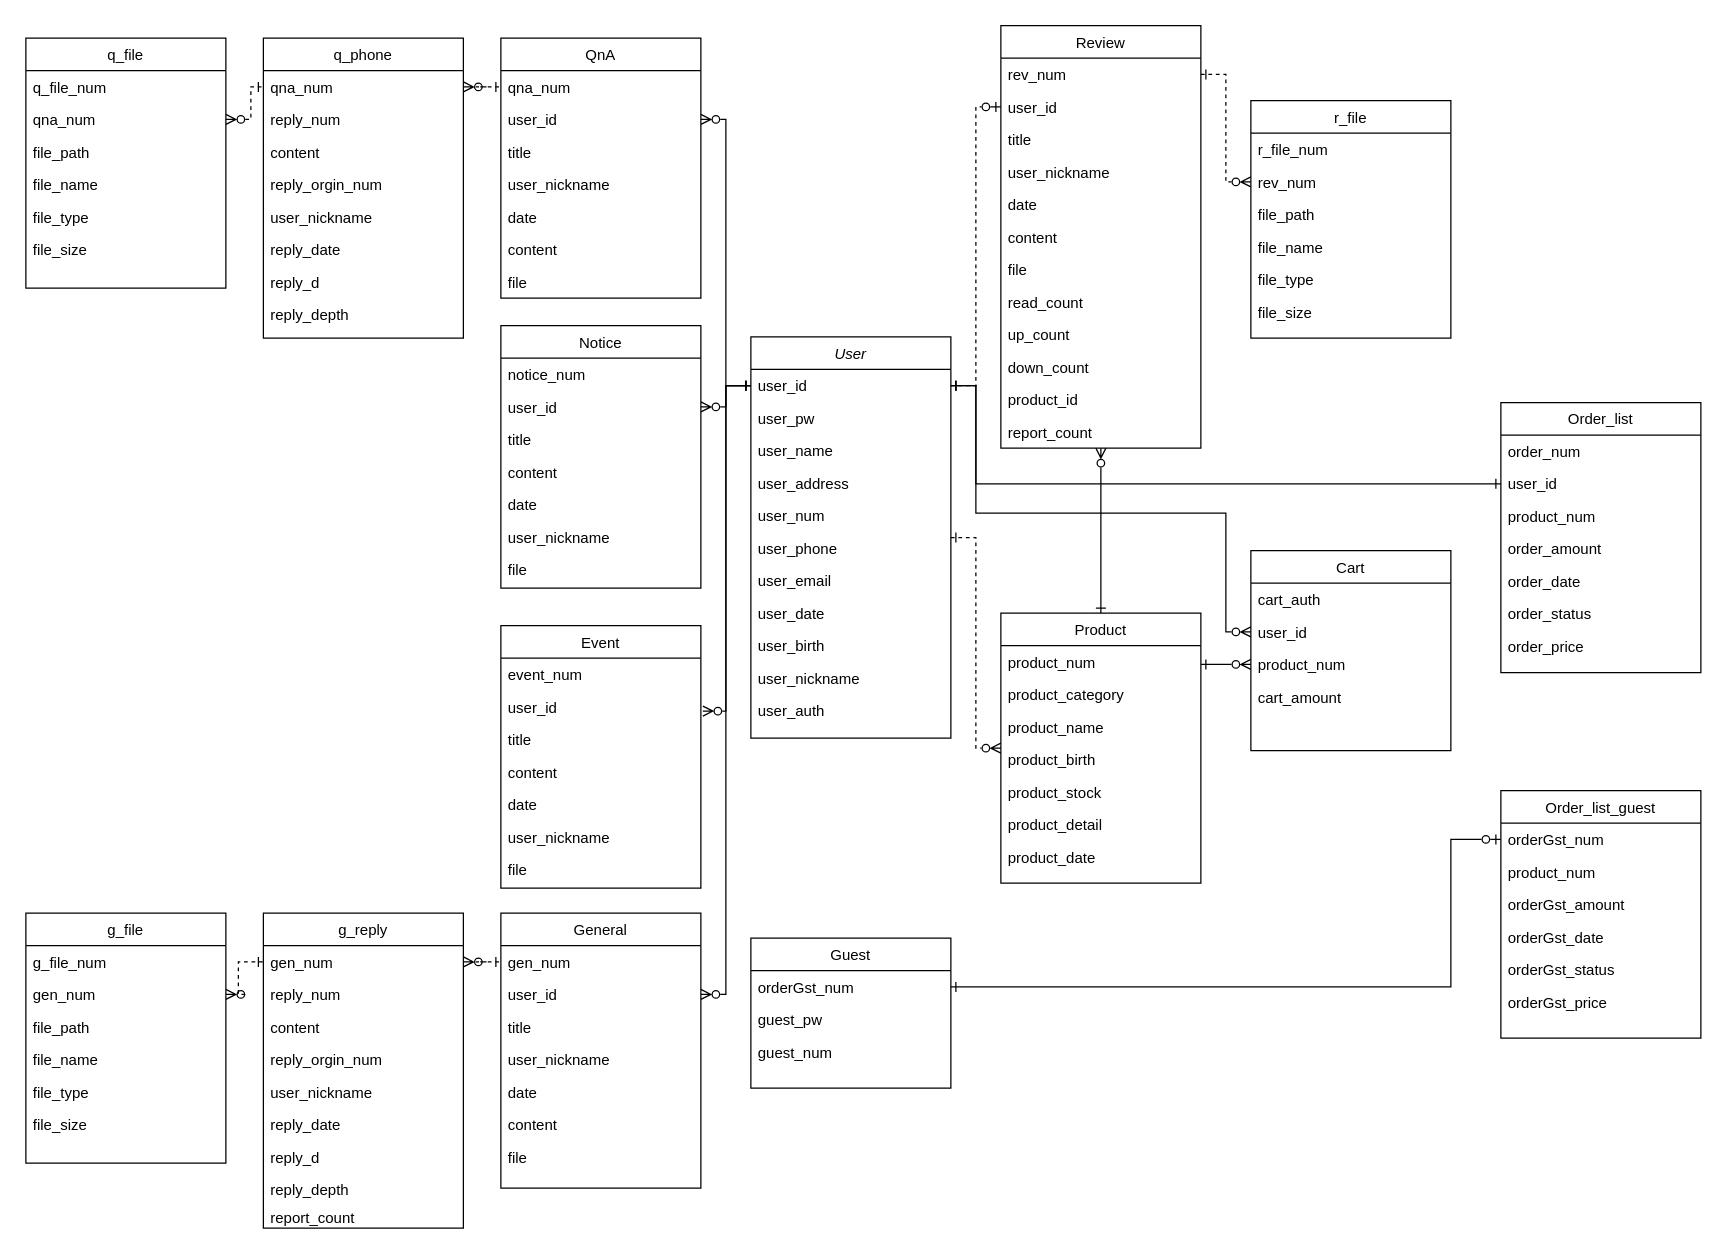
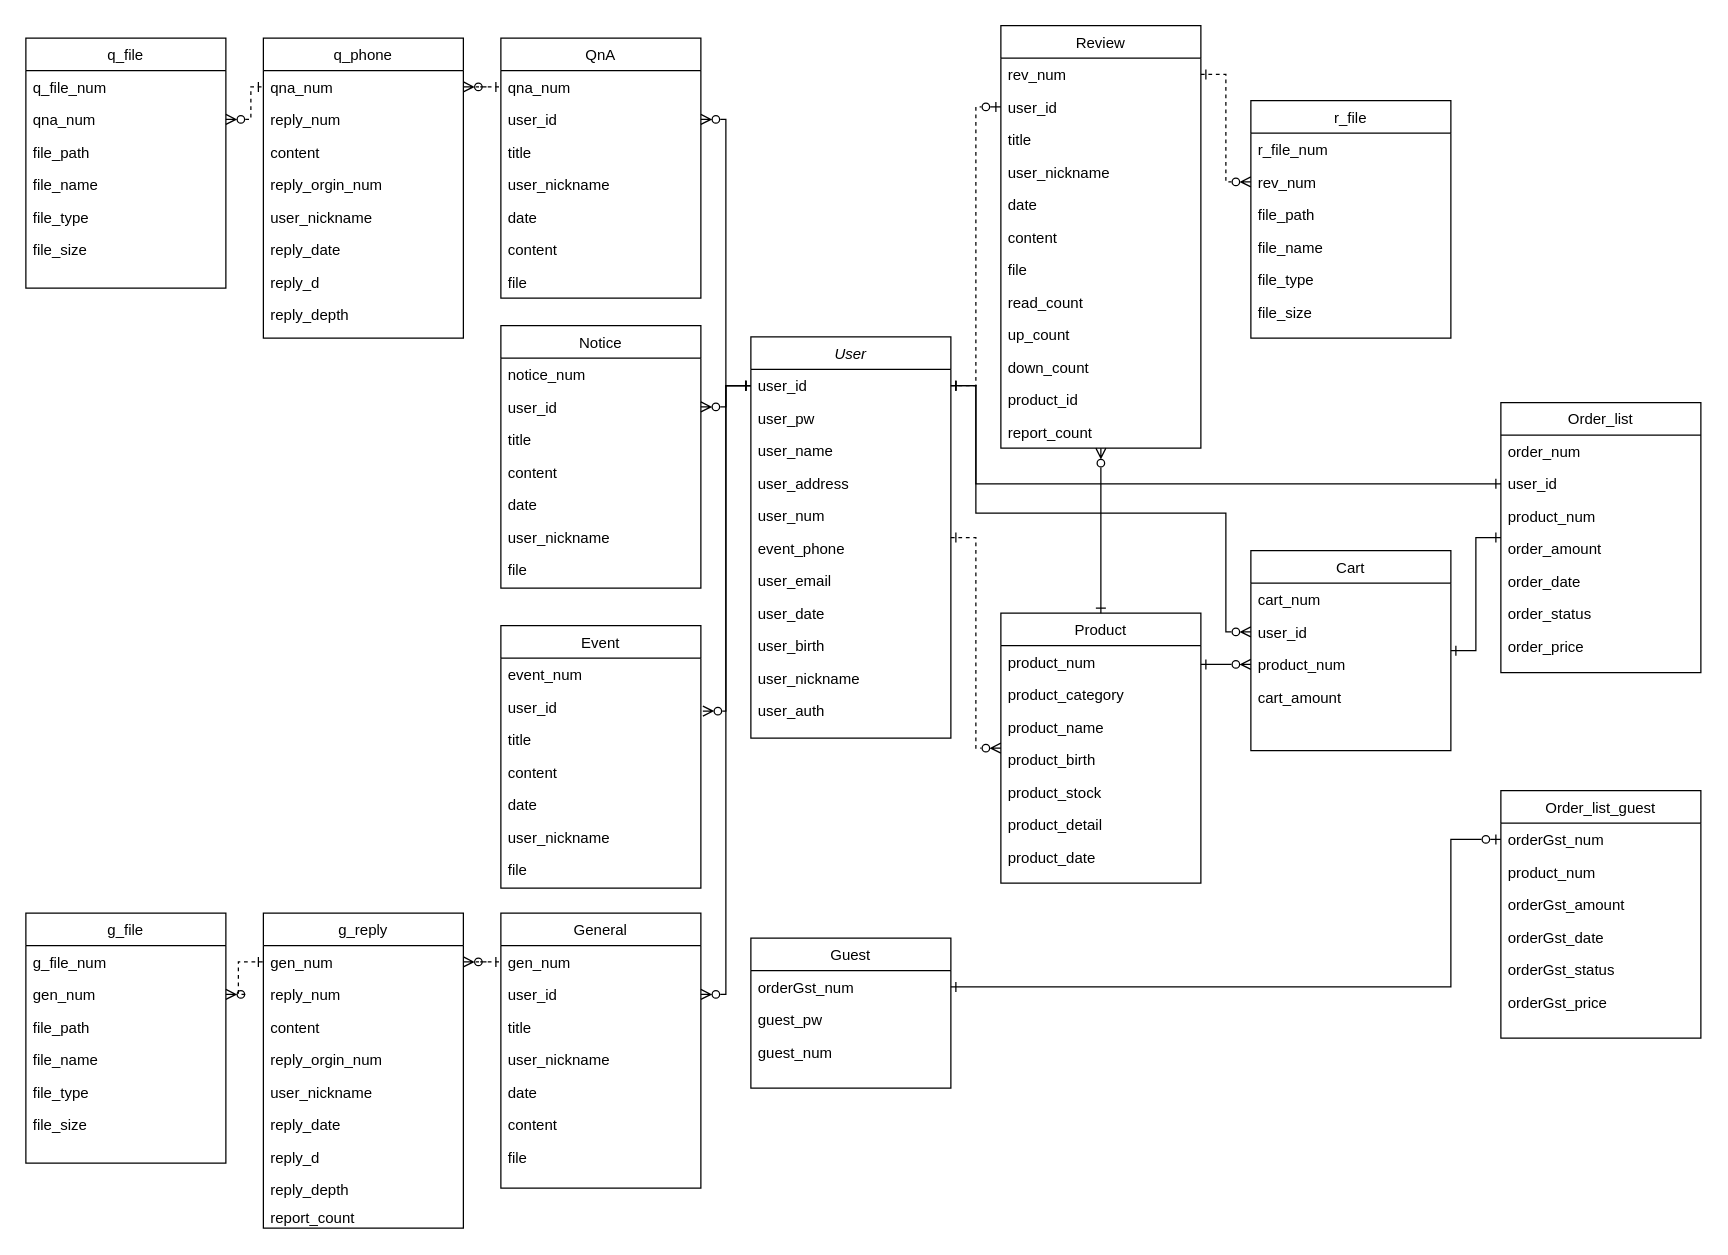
node "user_phone": label "user_phone" -> "event_phone"
edge "Order_list" -- "Cart": added
node "cart_auth": label "cart_auth" -> "cart_num"
